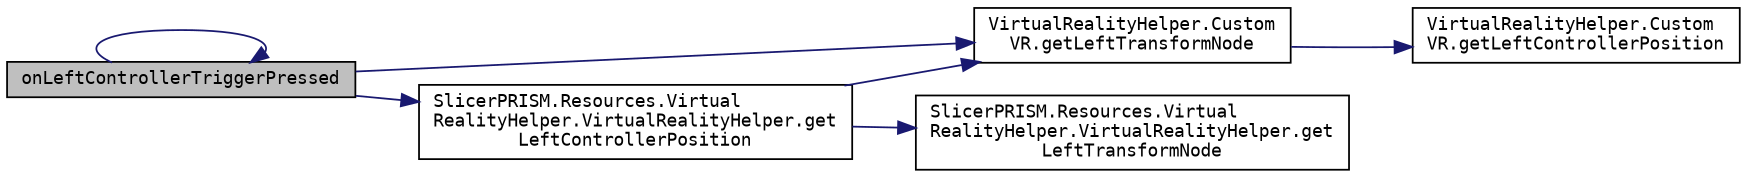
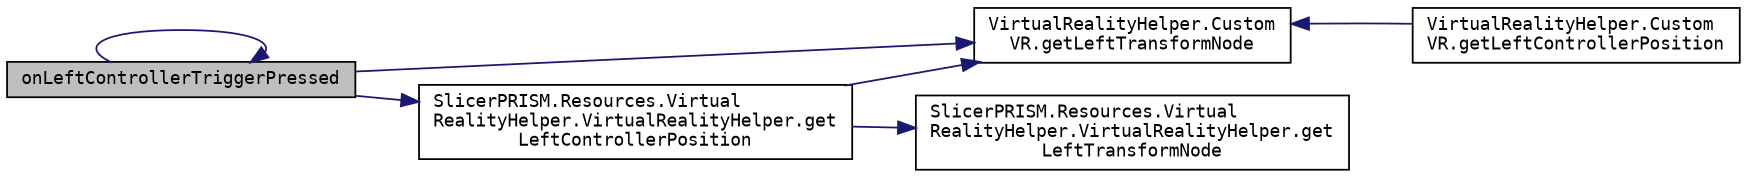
edge "VirtualRealityHelper.Custom VR.getLeftTransformNode" -> "VirtualRealityHelper.Custom VR.getLeftControllerPosition": reversed
